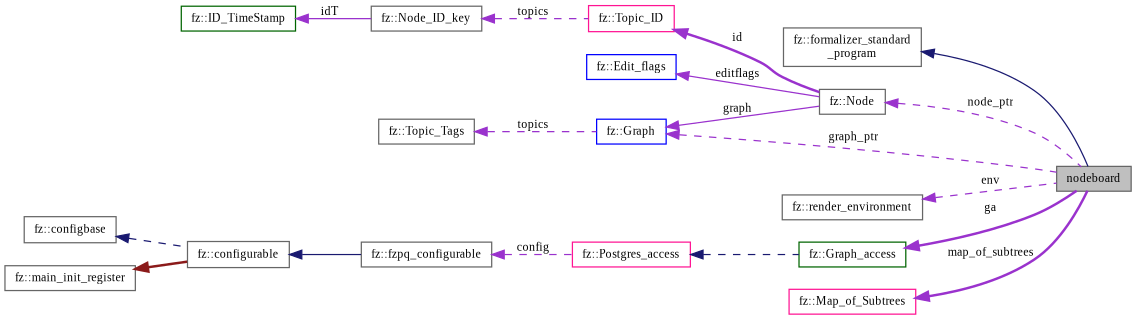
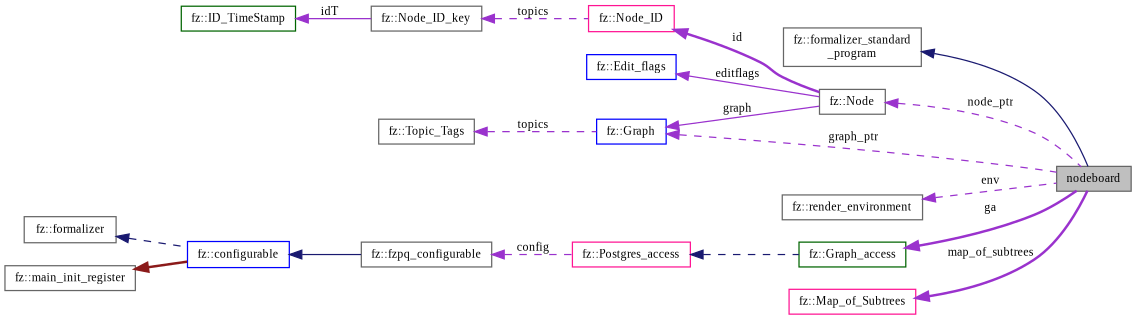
node "fz::Topic_ID": label "fz::Topic_ID" -> "fz::Node_ID"
node "fz::configbase": label "fz::configbase" -> "fz::formalizer"
node "fz::configurable": color gray40 -> blue
